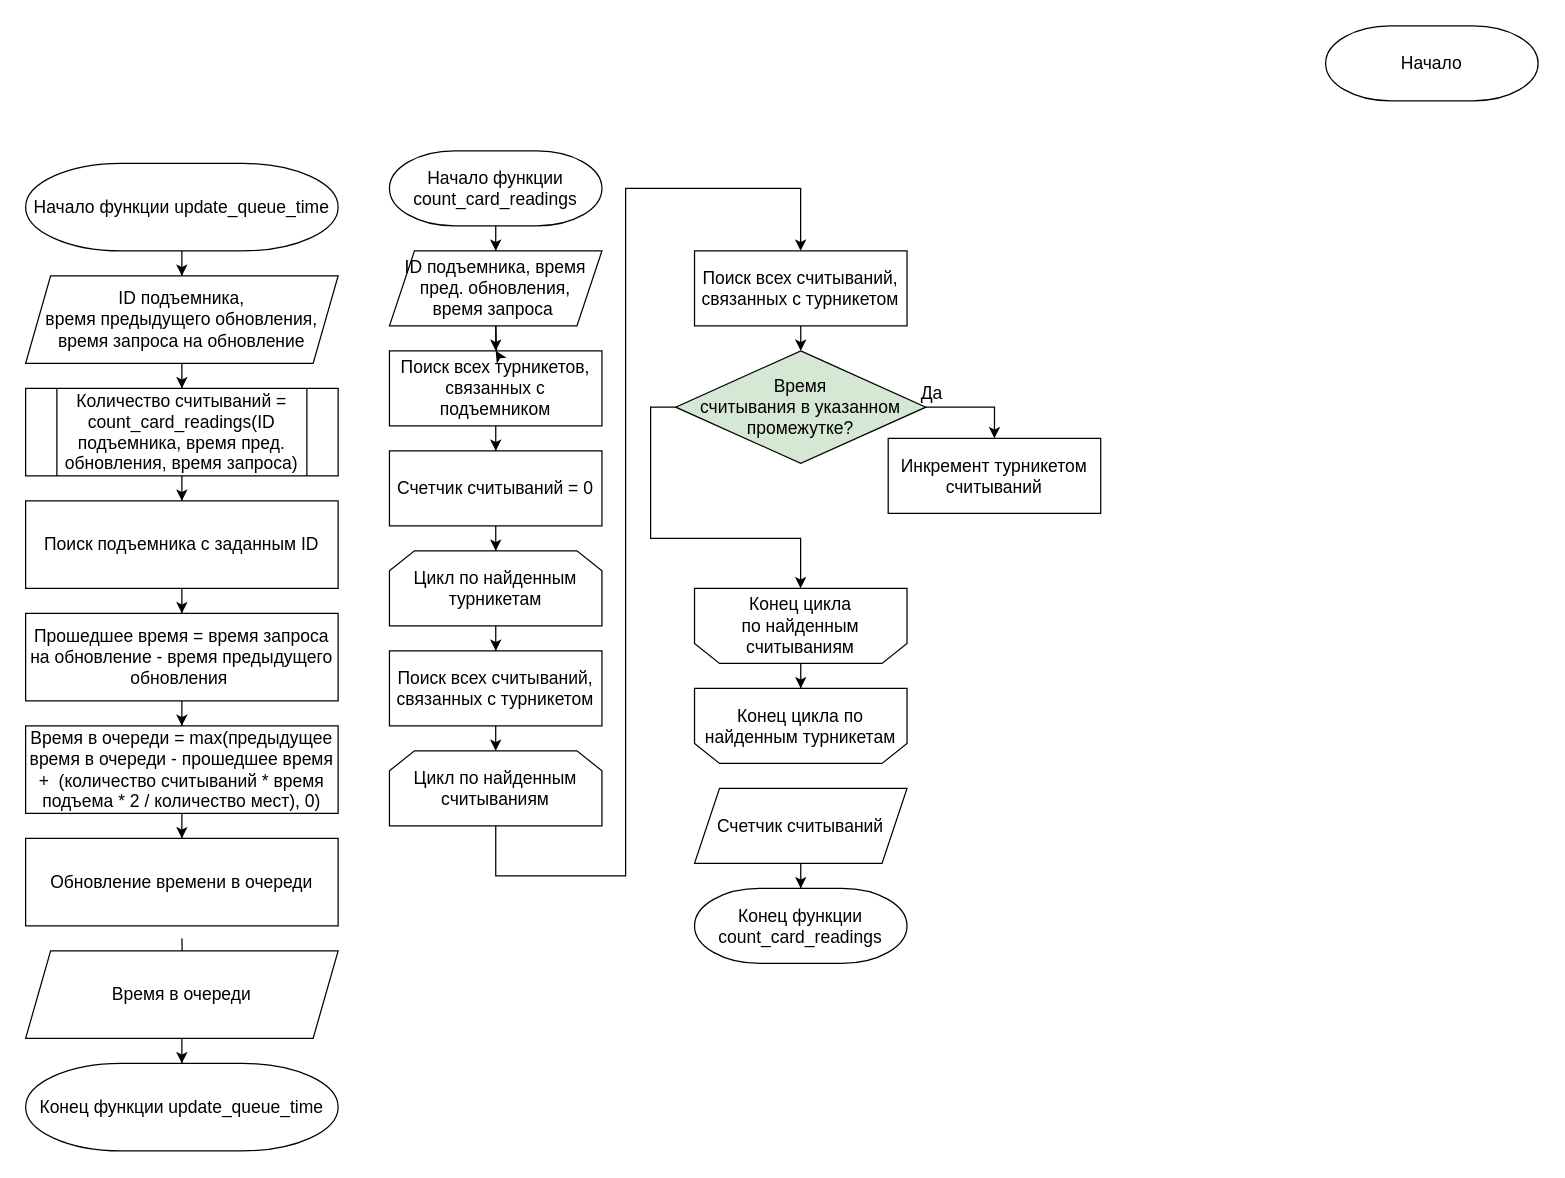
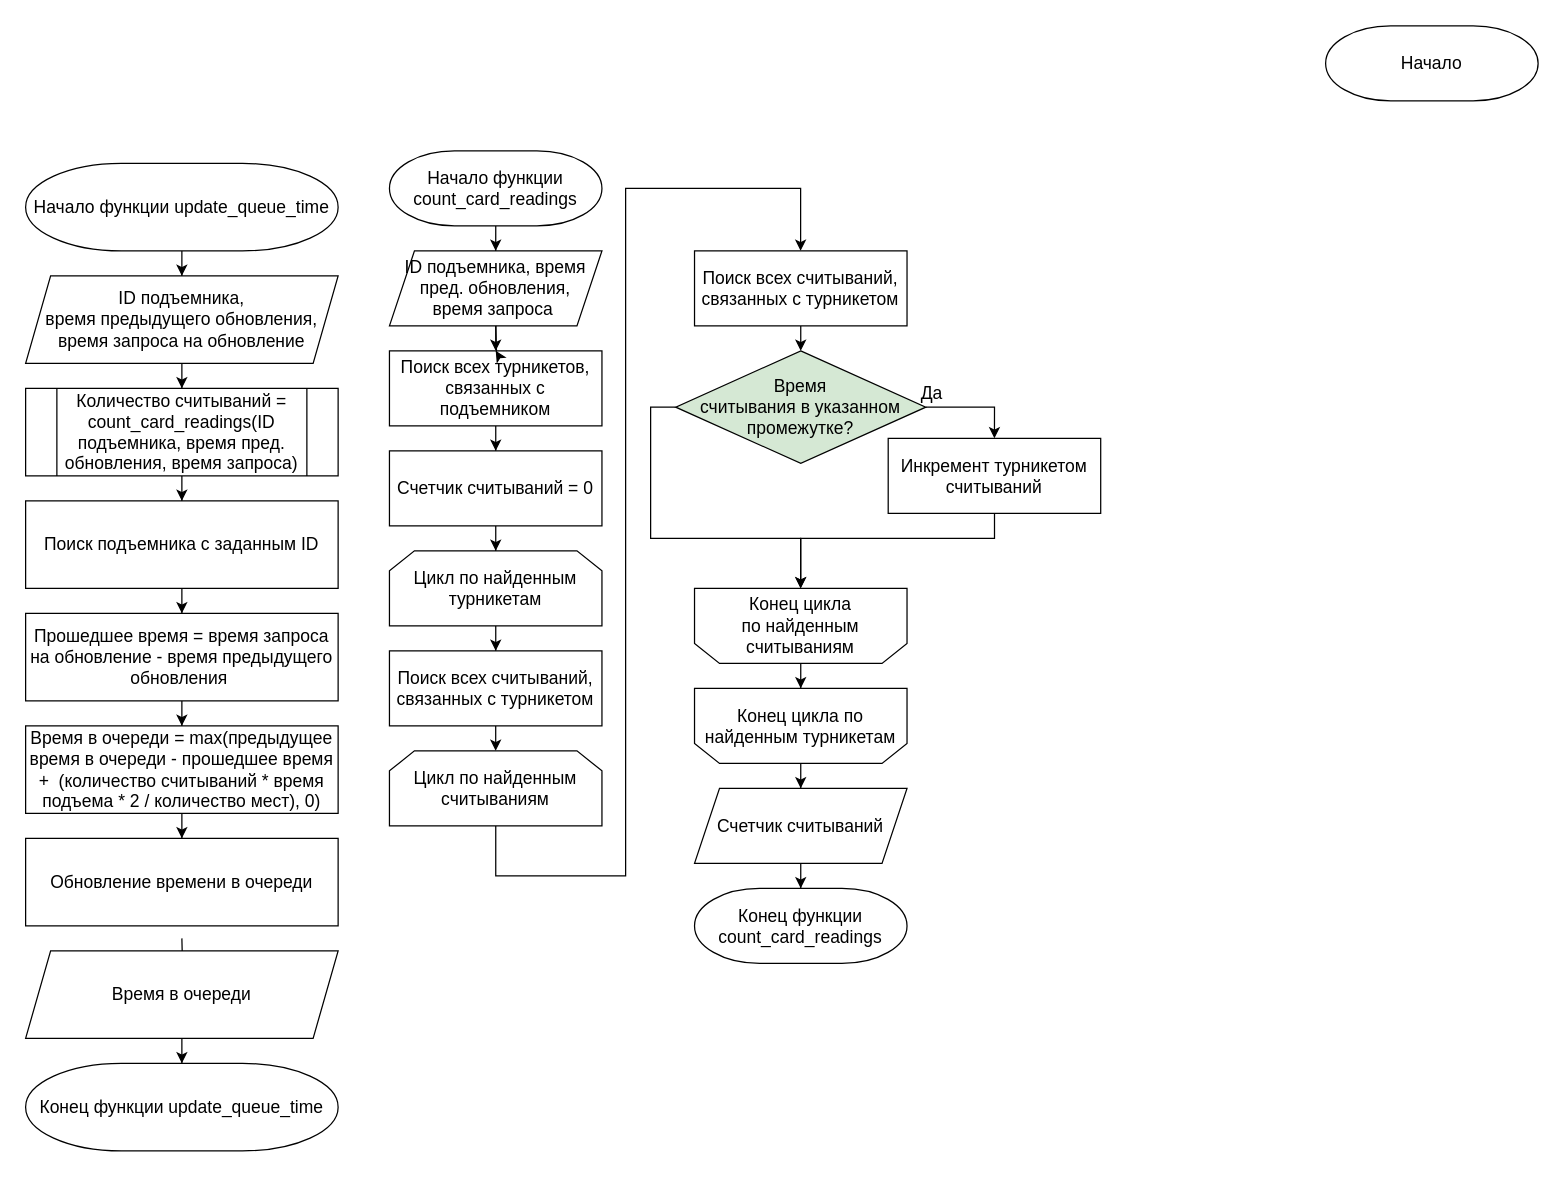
edge "Инкремент турникетом считываний" -> "Конец цикла по найденным считываниям": added
edge "Конец цикла по найденным турникетам" -> "Счетчик считываний": added
